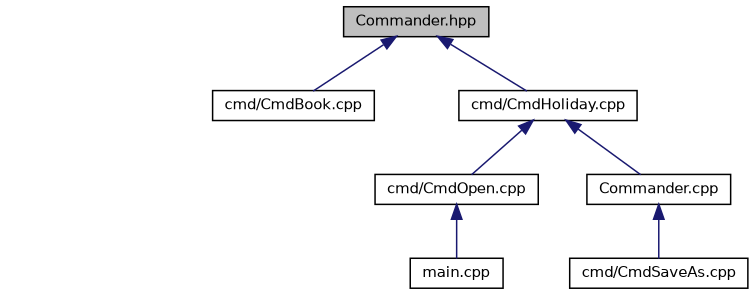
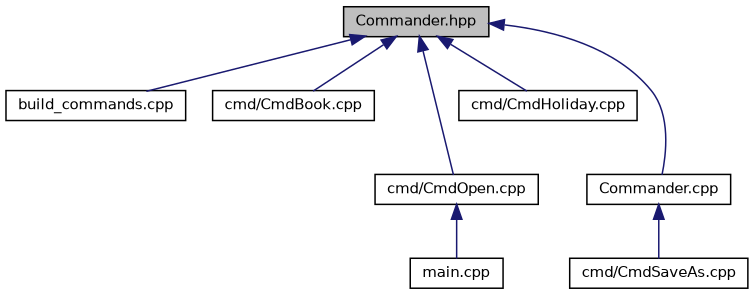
node "build_commands.cpp": added
edge "cmd/CmdOpen.cpp" -> "cmd/CmdHoliday.cpp": now "cmd/CmdOpen.cpp" -> "Commander.hpp"
edge "Commander.cpp" -> "cmd/CmdHoliday.cpp": now "Commander.cpp" -> "Commander.hpp"
